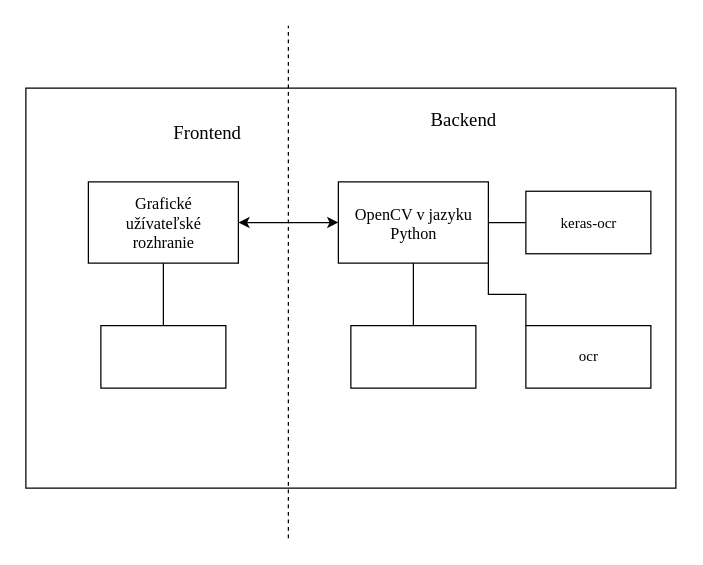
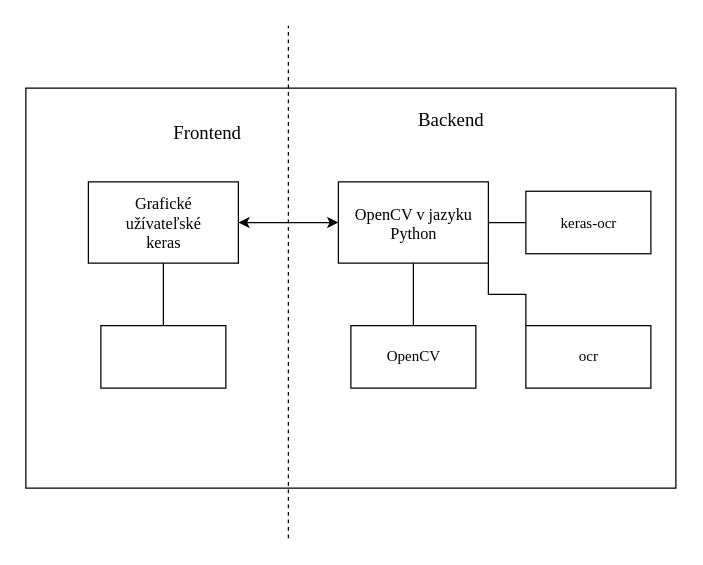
node "Backend": moved (463, 119) -> (451, 119)
node "rozhranie": label "rozhranie" -> "keras"
node "OpenCV": added
